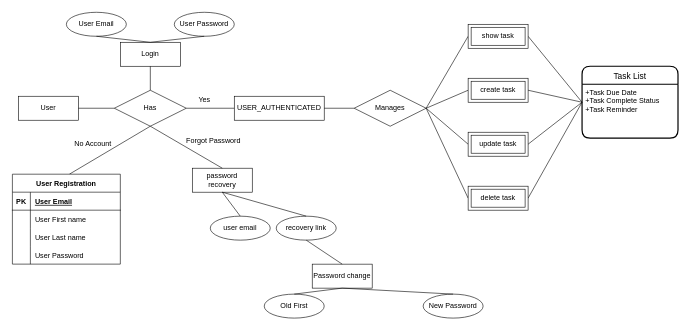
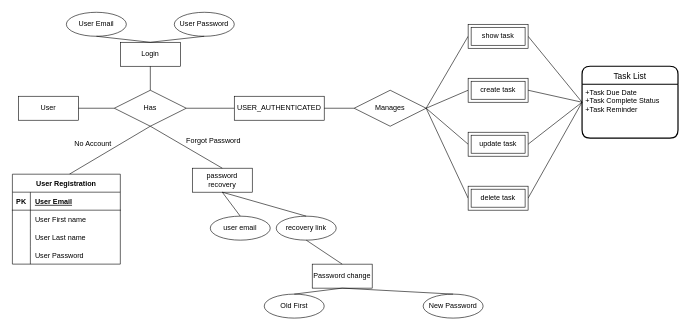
node "Yes": removed
